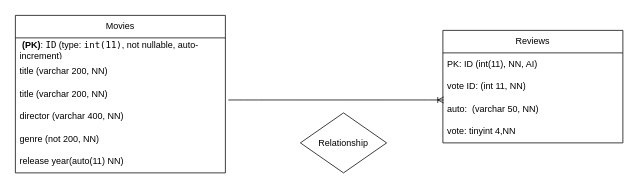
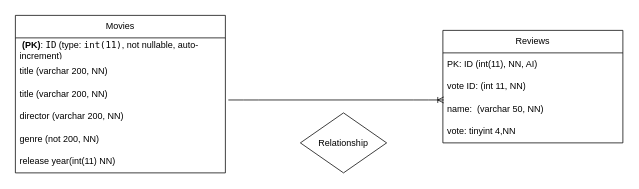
node "auto: (varchar 50, NN)": label "auto: (varchar 50, NN)" -> "name: (varchar 50, NN)"
node "director (varchar 400, NN)": label "director (varchar 400, NN)" -> "director (varchar 200, NN)"
node "release year(auto(11) NN)": label "release year(auto(11) NN)" -> "release year(int(11) NN)"
